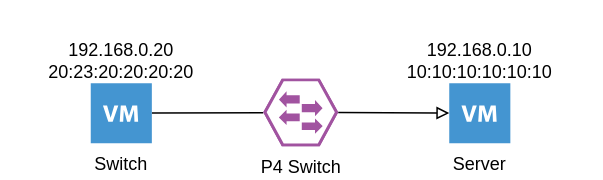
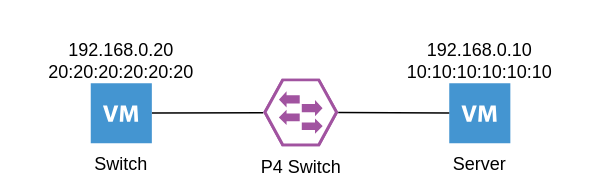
node "192.168.0.20 20:23:20:20:20:20": label "192.168.0.20 20:23:20:20:20:20" -> "192.168.0.20 20:20:20:20:20:20"
edge "P4 Switch" -> "Server": arrowhead block -> none
